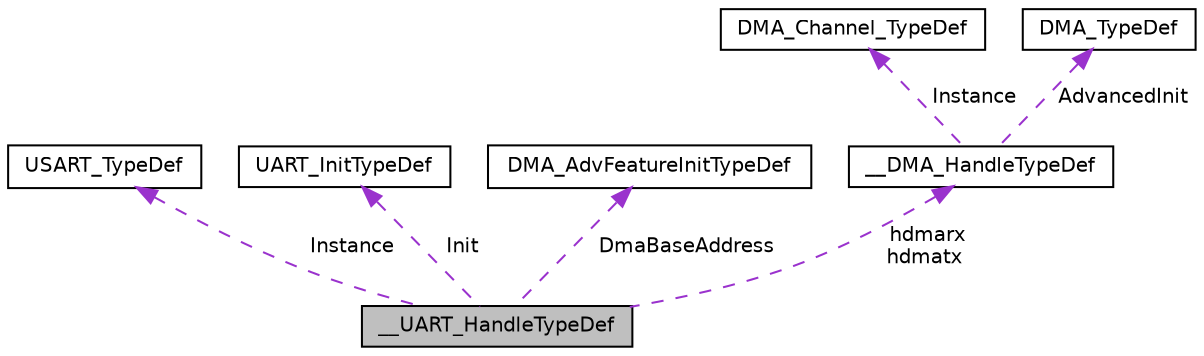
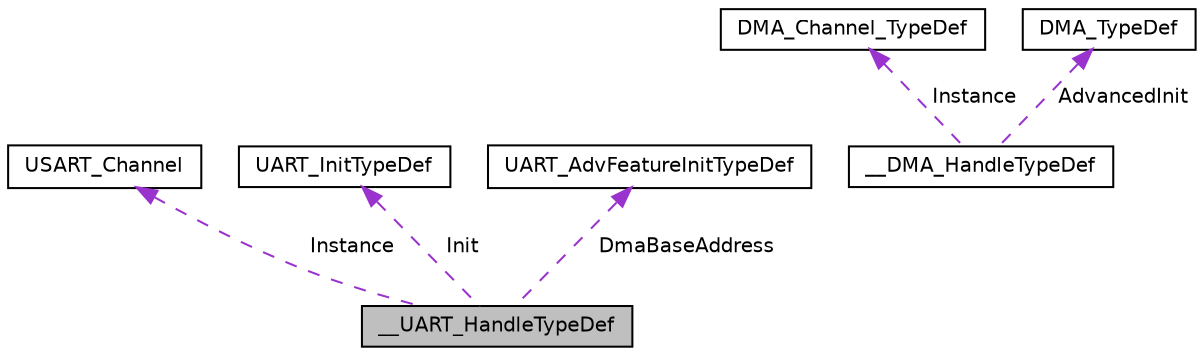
node "USART_TypeDef": label "USART_TypeDef" -> "USART_Channel"
node "DMA_AdvFeatureInitTypeDef": label "DMA_AdvFeatureInitTypeDef" -> "UART_AdvFeatureInitTypeDef"
edge "__UART_HandleTypeDef" -> "__DMA_HandleTypeDef": removed, label "hdmarx hdmatx"
